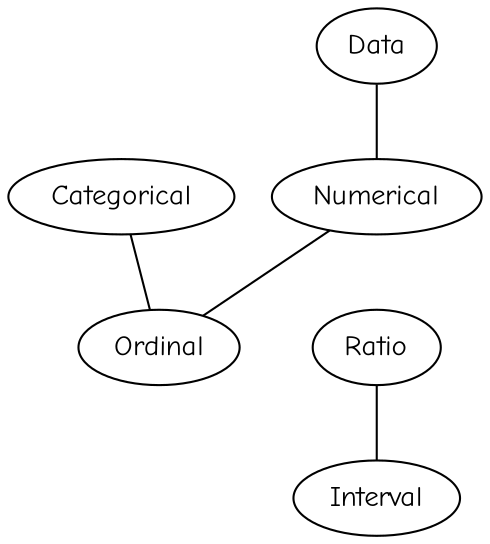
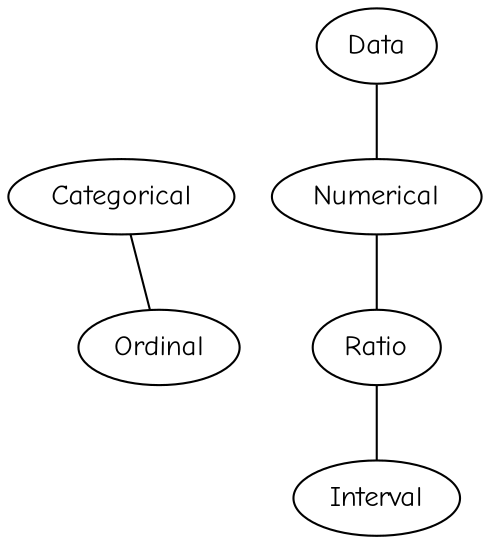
edge "Numerical" -- "Ordinal": now "Numerical" -- "Ratio"
